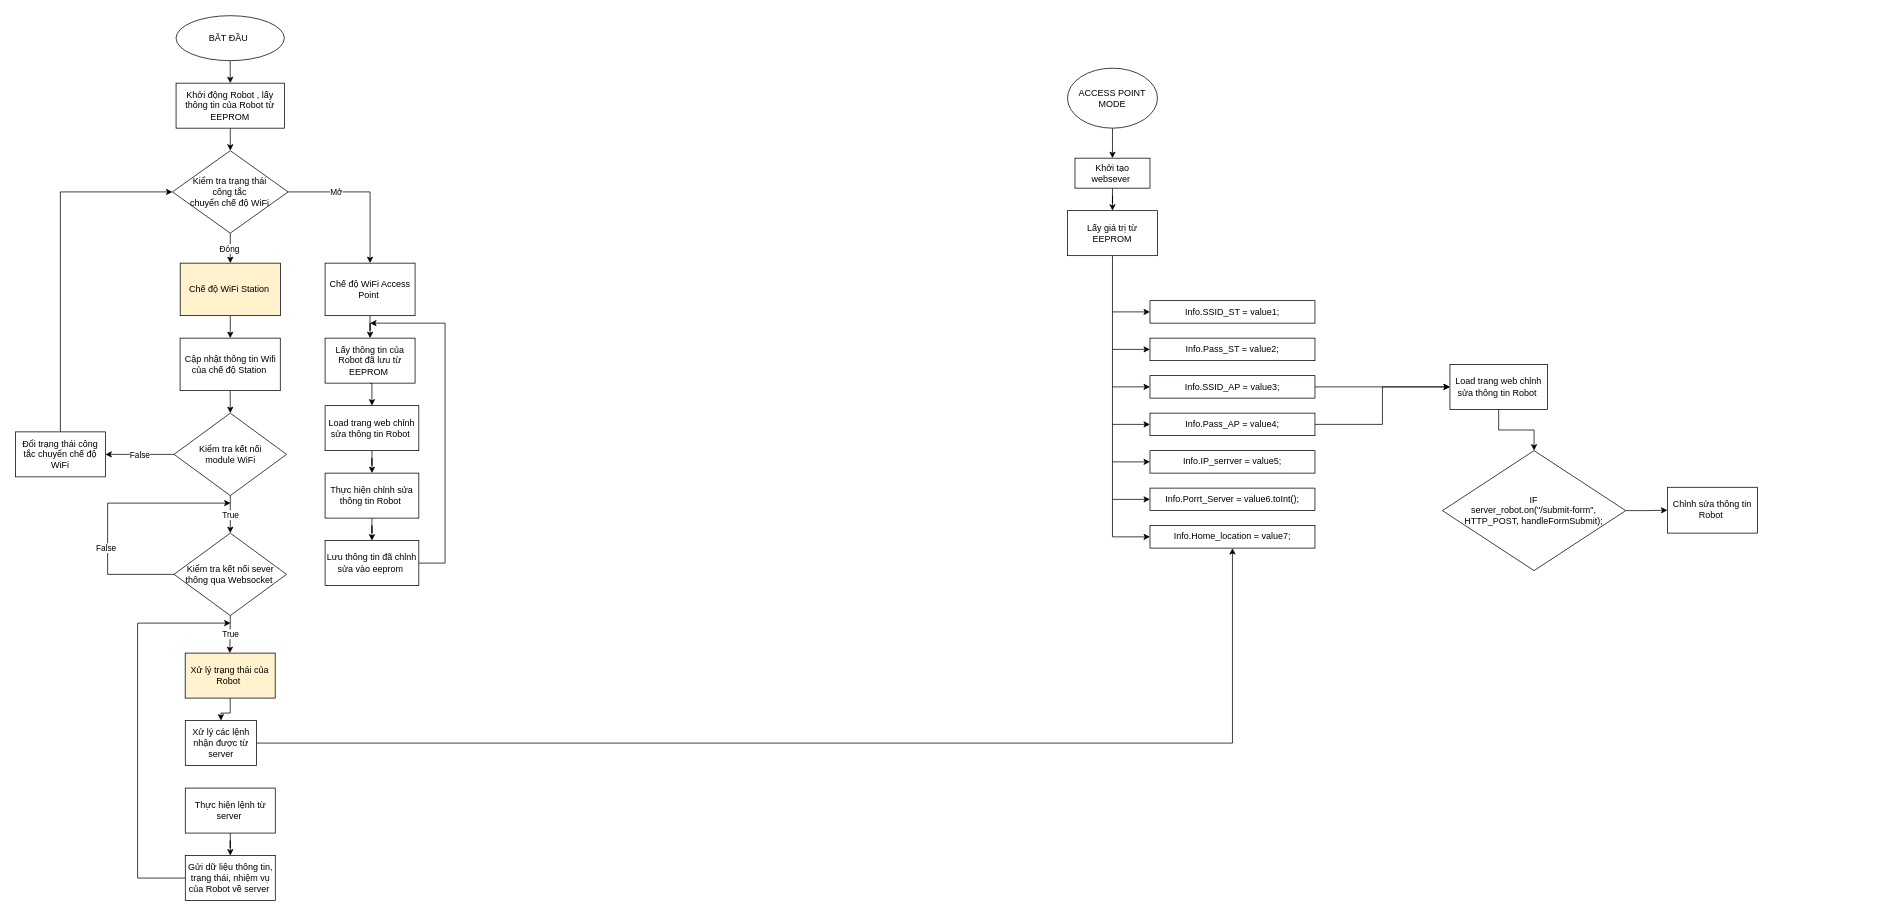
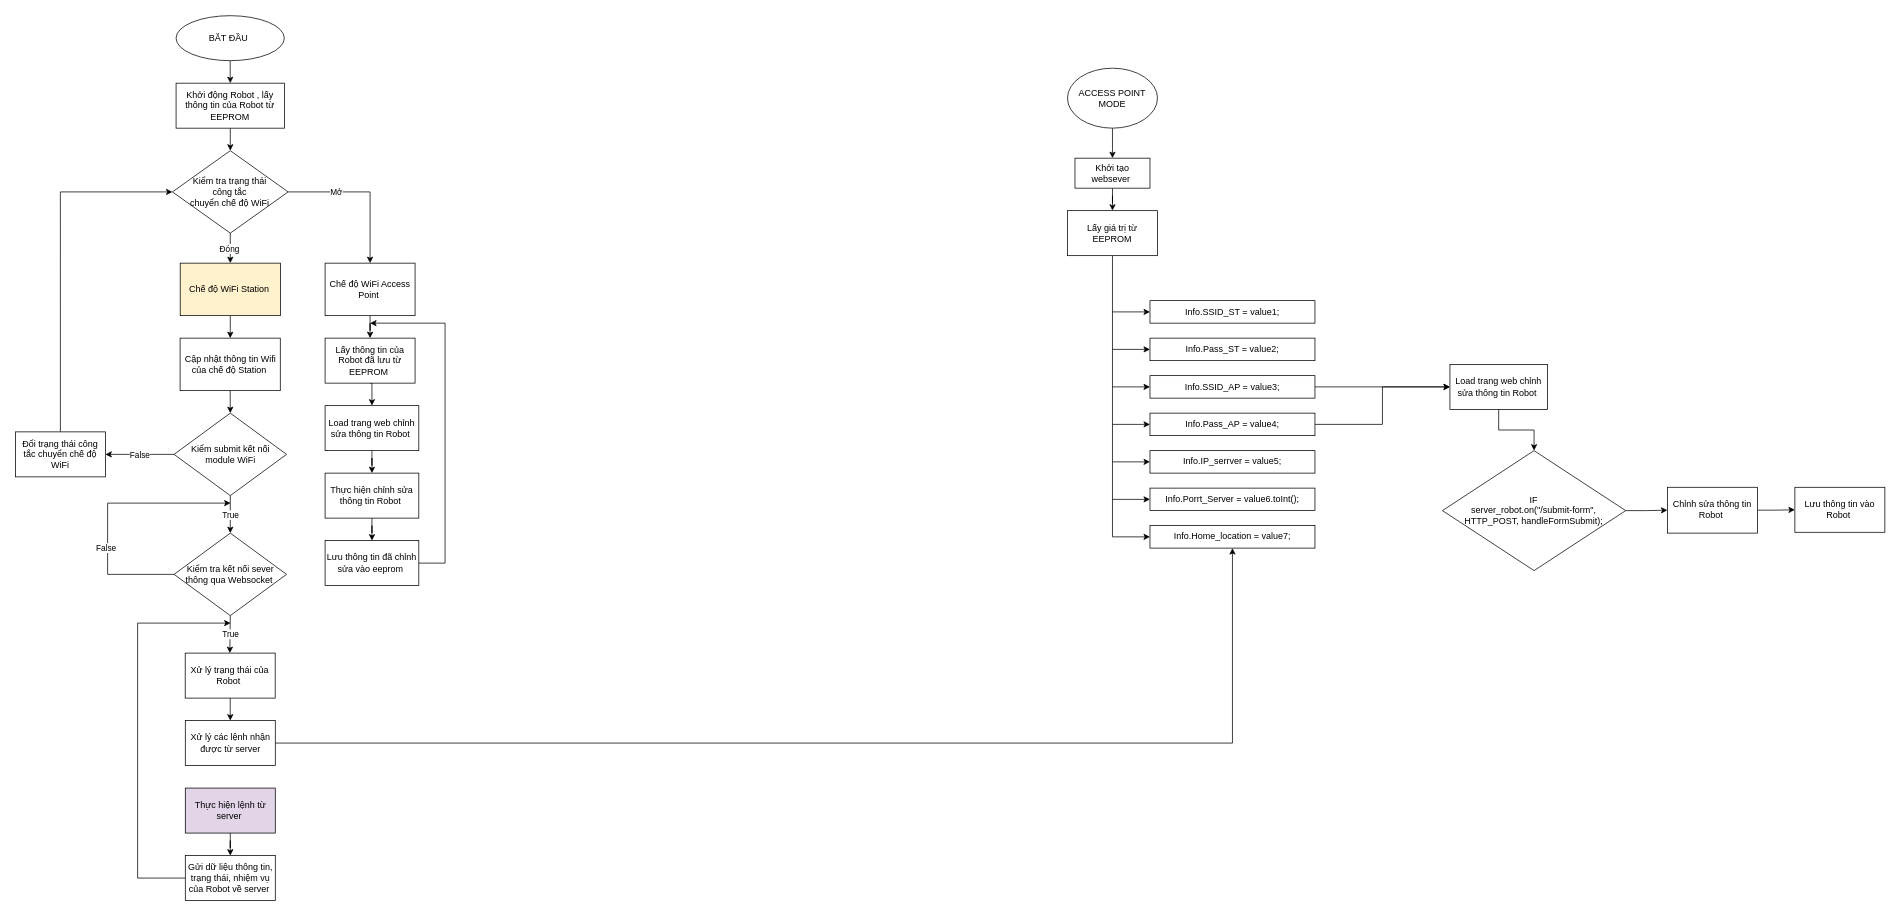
node "Kiểm tra kết nối module WiFi": label "Kiểm tra kết nối module WiFi" -> "Kiểm submit kết nối module WiFi"
edge "Chỉnh sửa thông tin Robot" -> "Lưu thông tin vào Robot": added
node "Lưu thông tin vào Robot": added
node "Xử lý trạng thái của Robot": fillcolor #fff2cc -> #ffffff
node "Xử lý các lệnh nhận được từ server": size 71x45 -> 90x45
node "Thực hiện lệnh từ server": fillcolor #ffffff -> #e1d5e7
